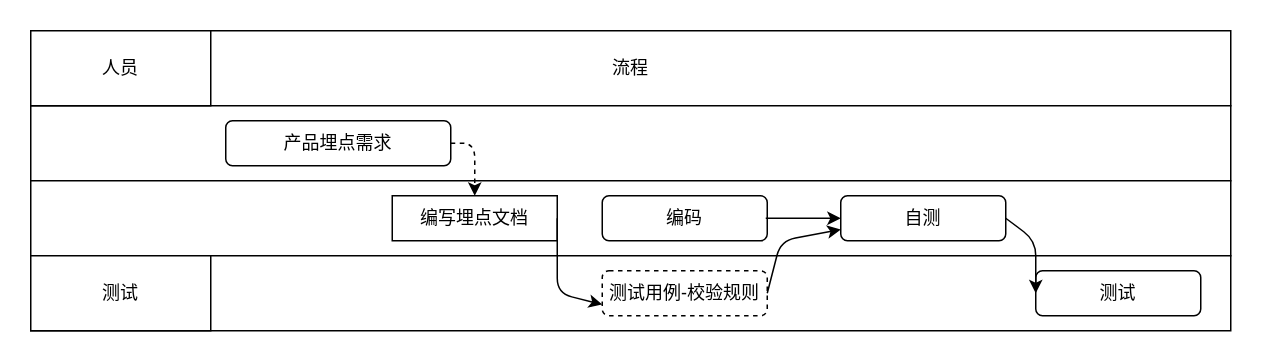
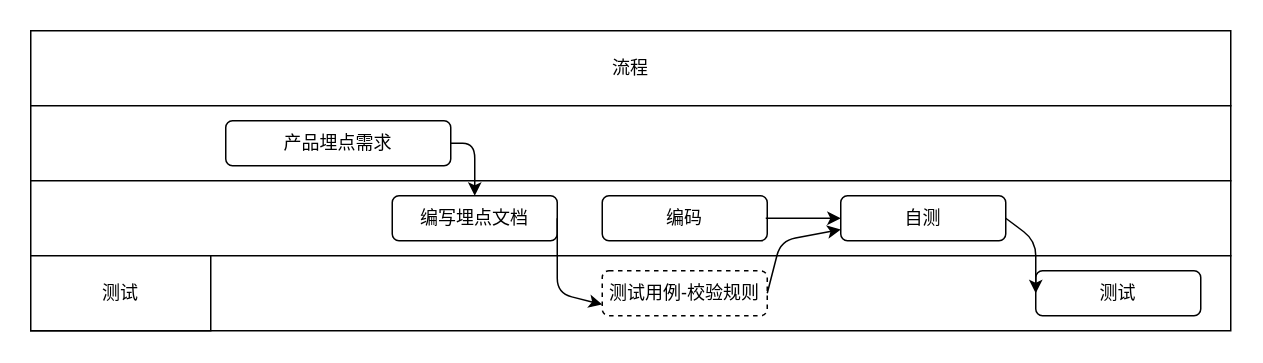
node "人员": removed
edge "产品埋点需求" -> "编写埋点文档": style dashed -> solid
node "编写埋点文档": shape rectangle -> rounded rectangle
